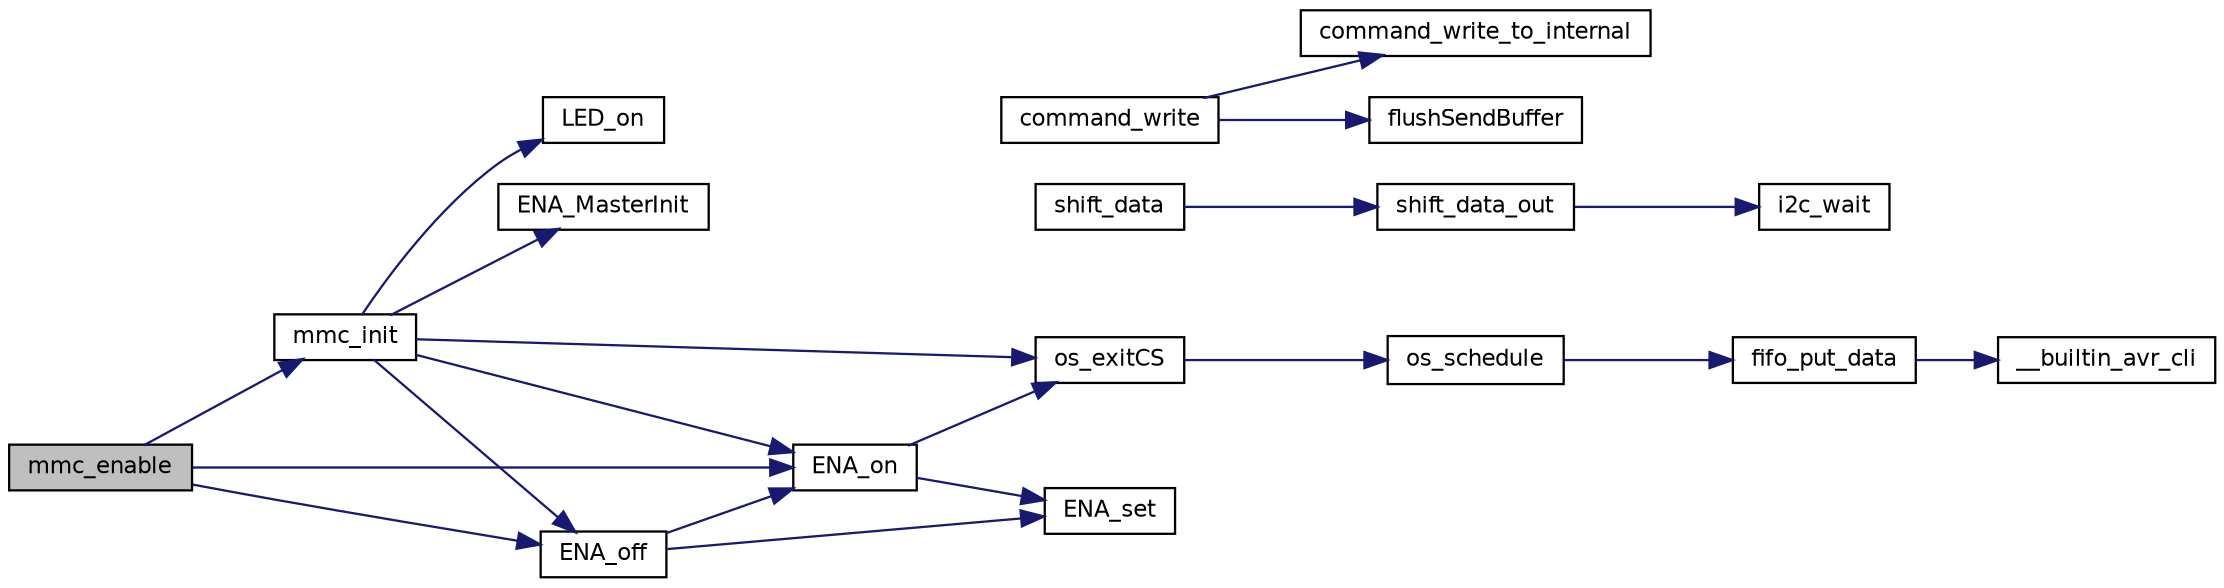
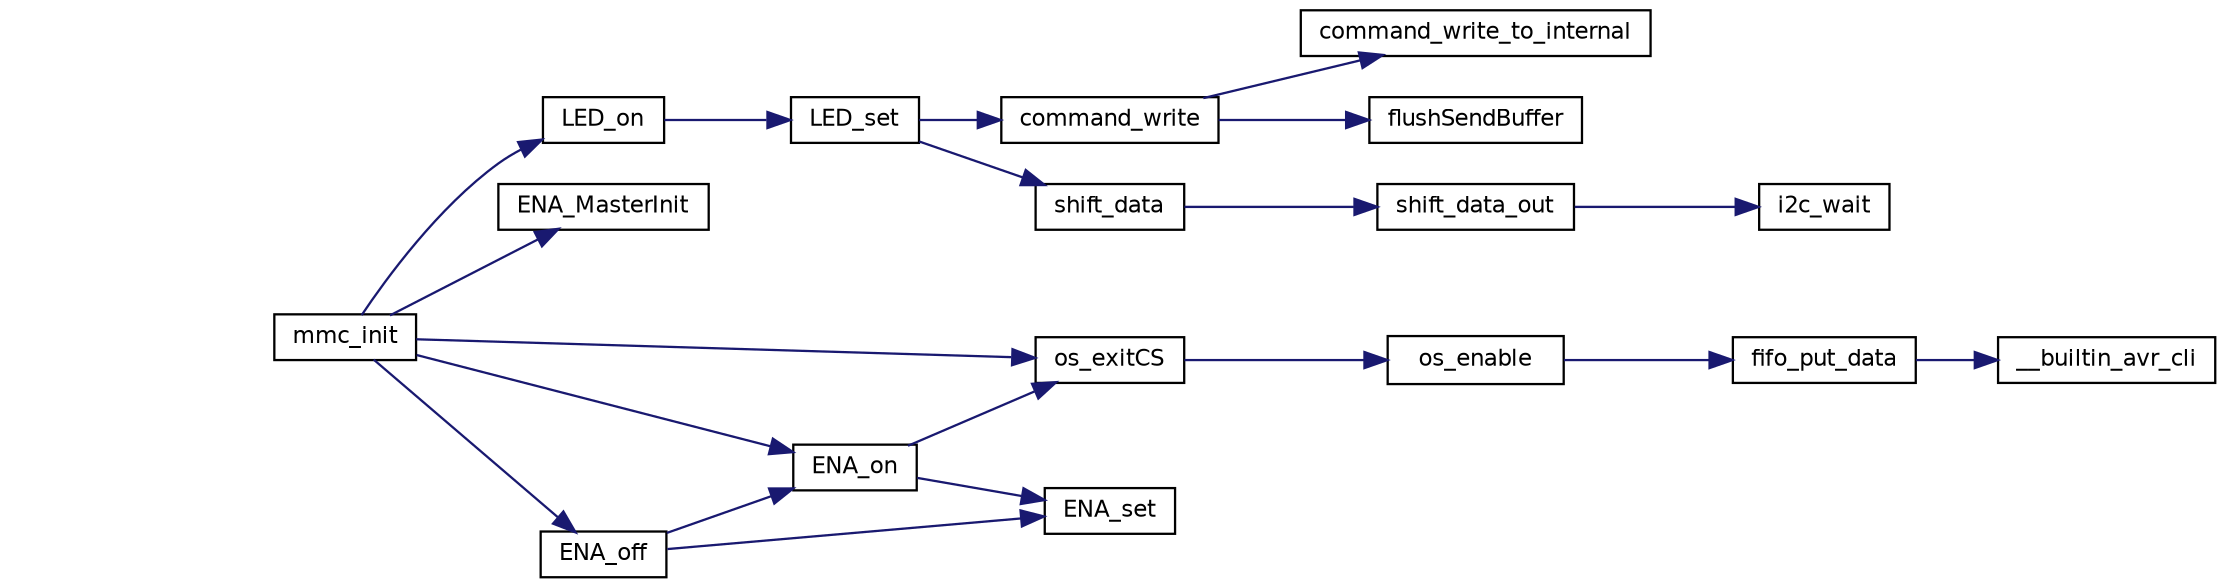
node "LED_set": added
node "os_schedule": label "os_schedule" -> "os_enable"
node "mmc_enable": removed
